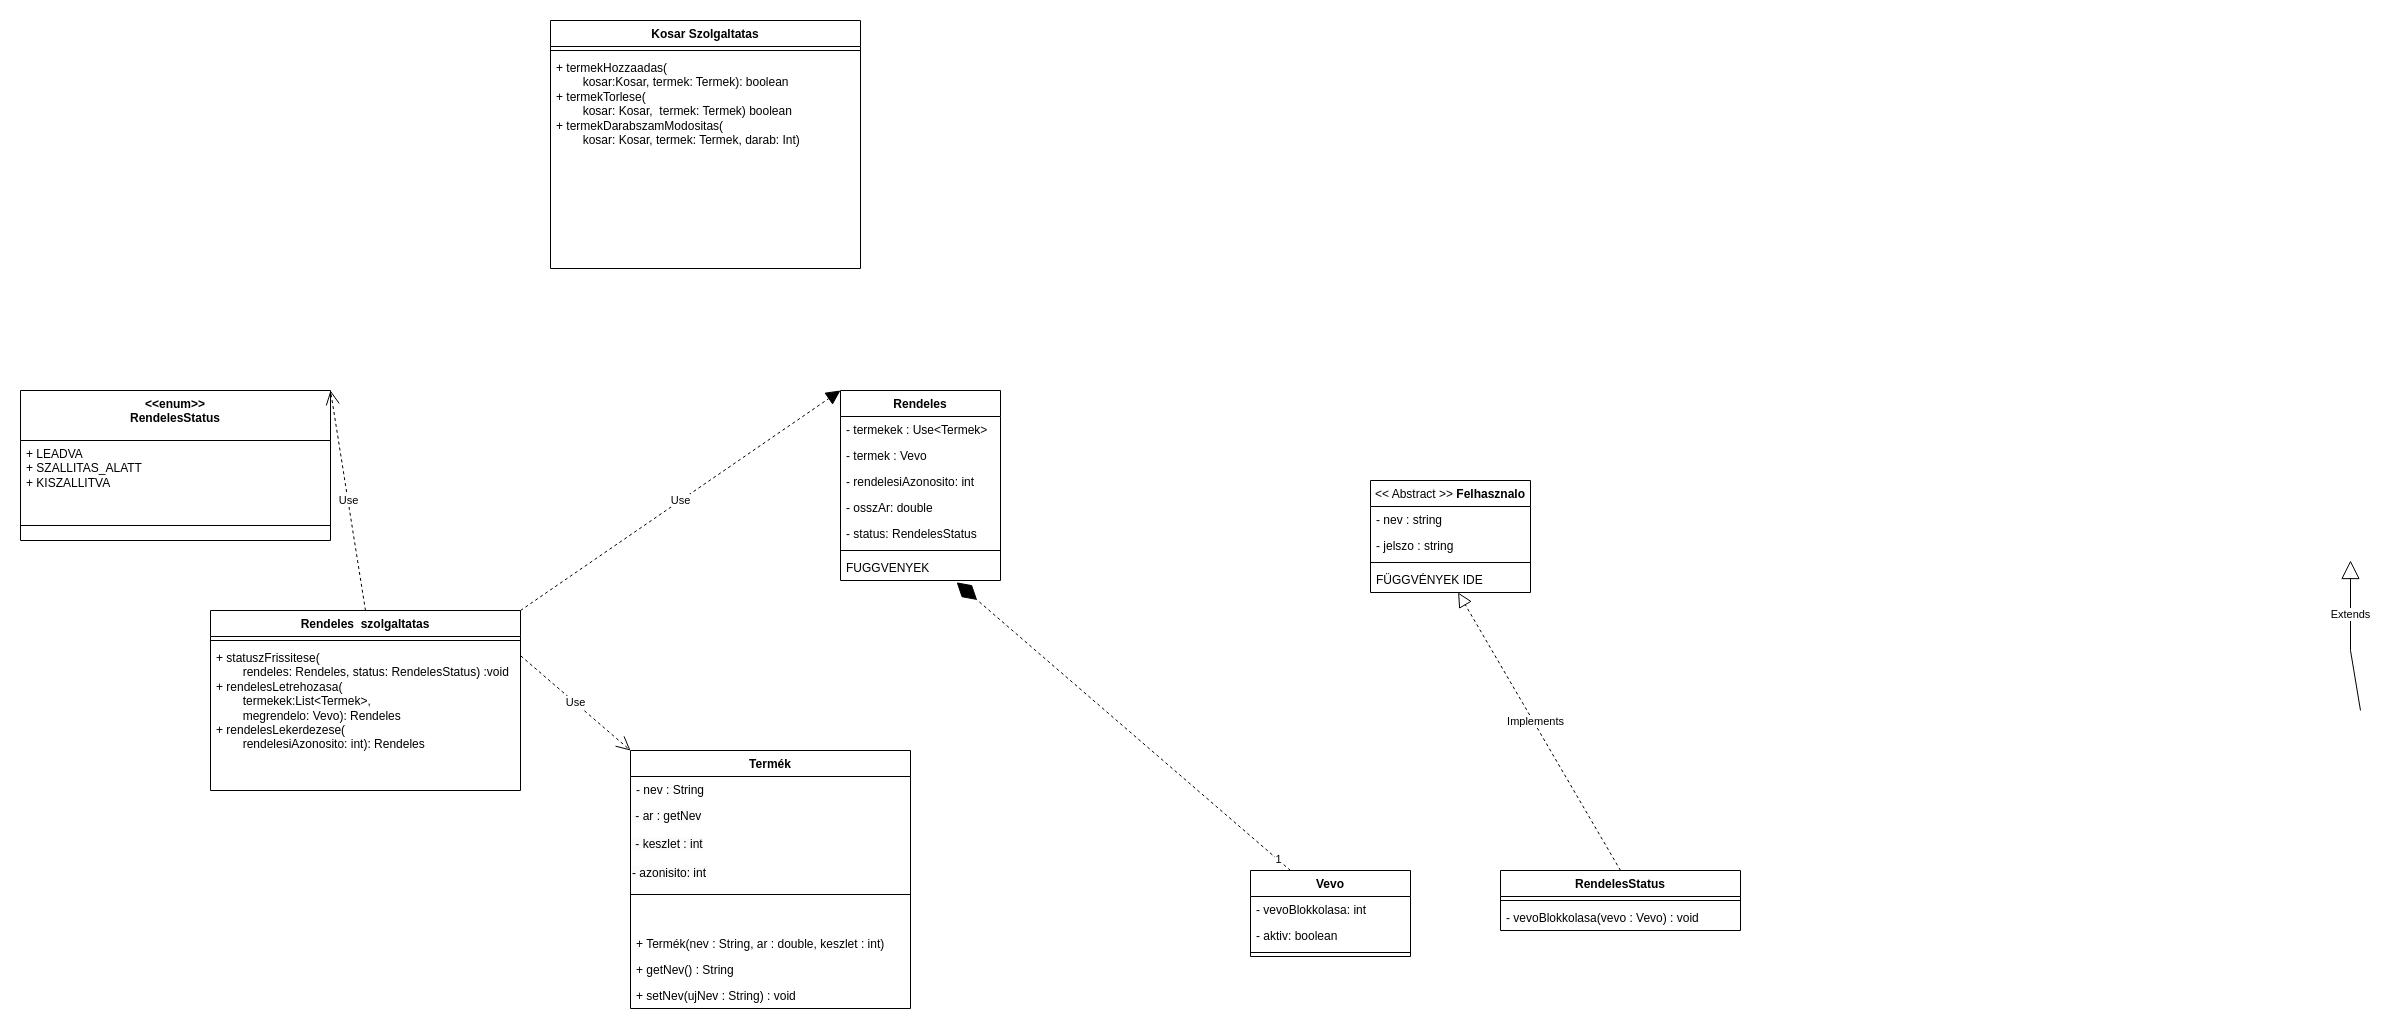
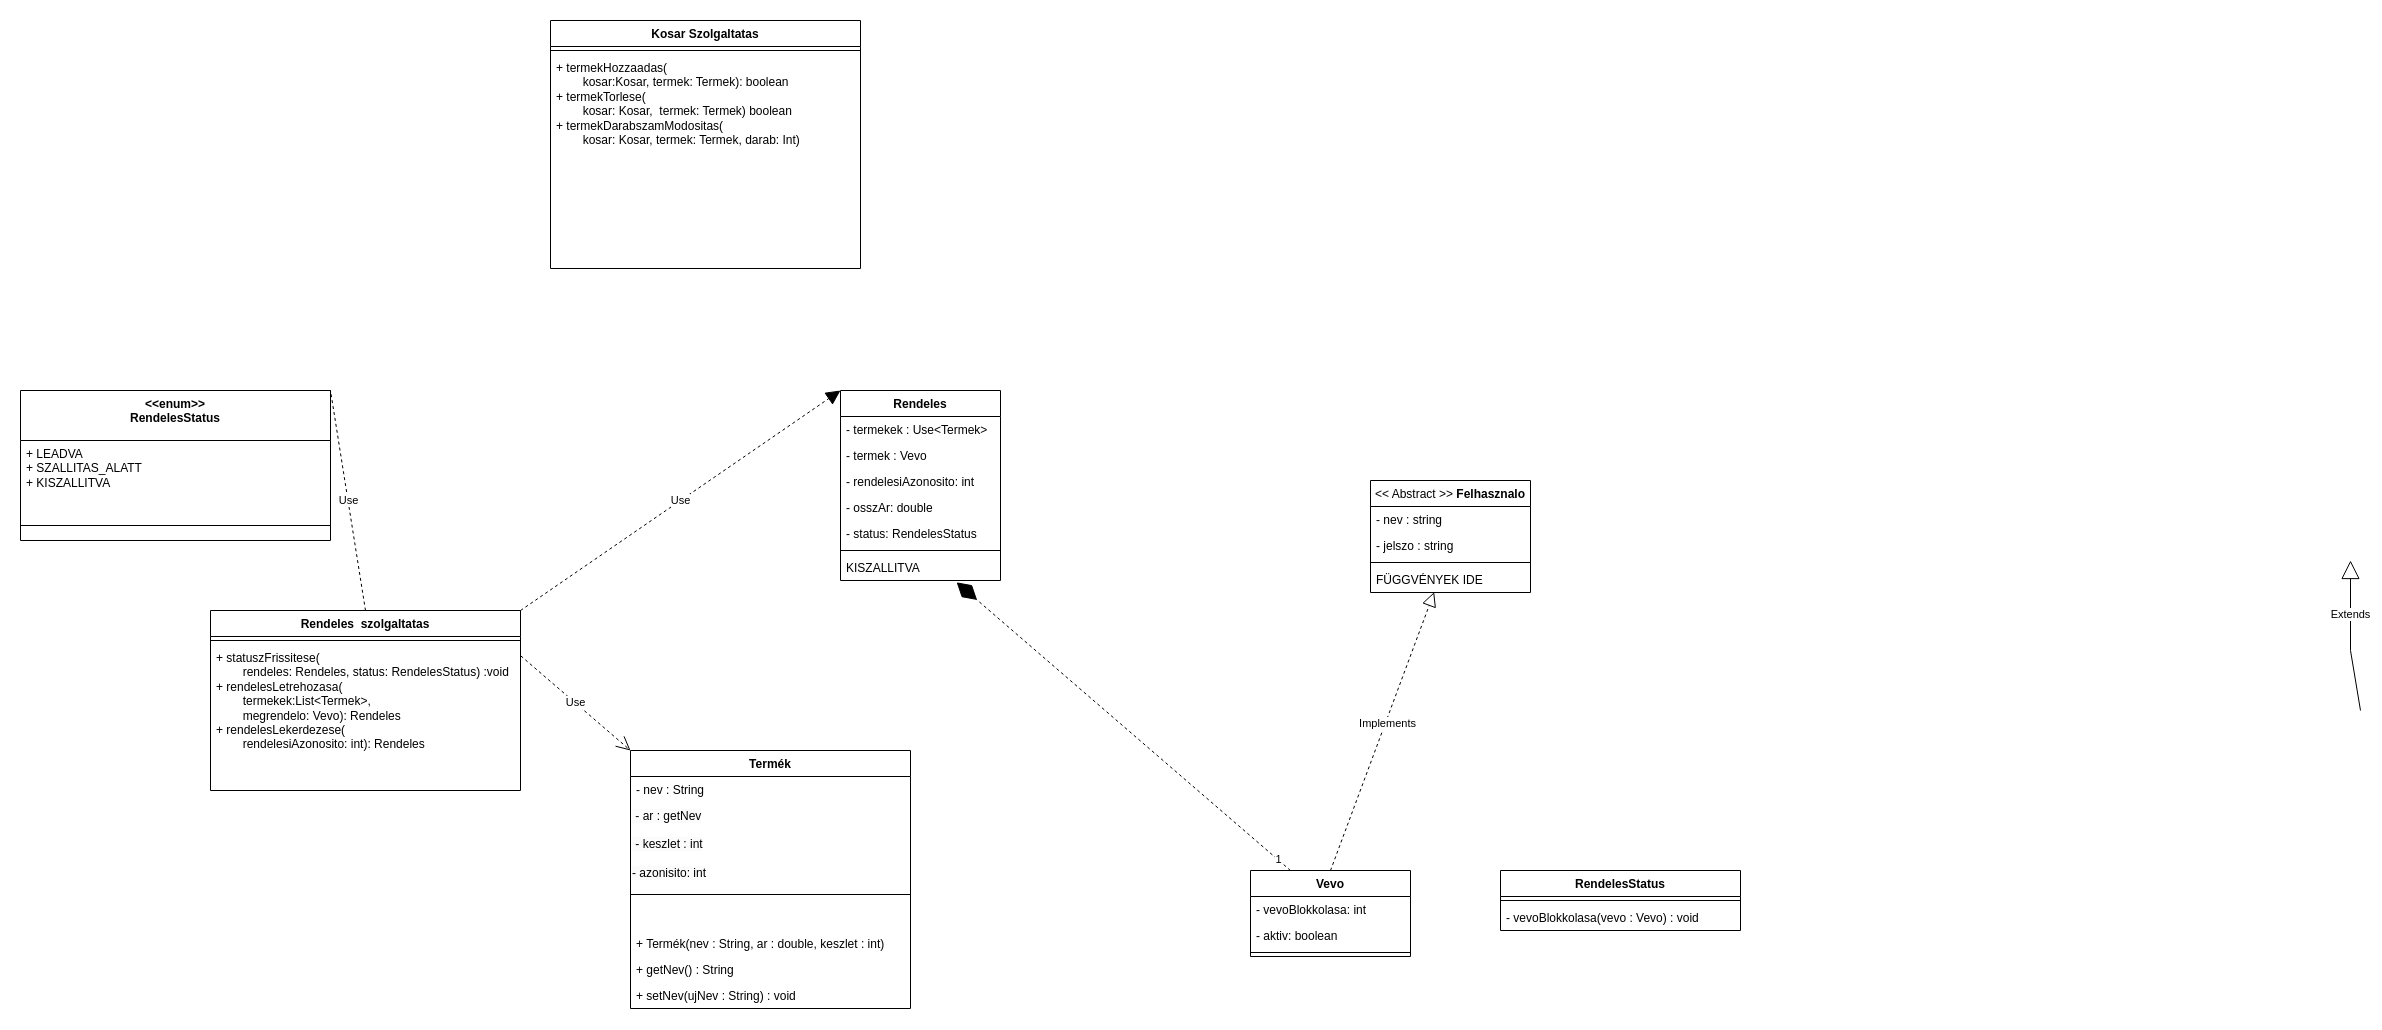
edge "Rendeles szolgaltatas" -> "<<enum>> RendelesStatus": arrowhead open -> none
node "FUGGVENYEK": label "FUGGVENYEK" -> "KISZALLITVA"
edge "Vevo" -> "FÜGGVÉNYEK IDE": added, label "Implements"
edge "RendelesStatus" -> "FÜGGVÉNYEK IDE": removed, label "Implements"
